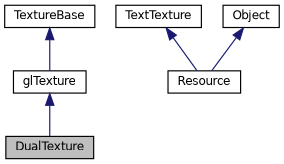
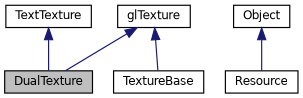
edge "Resource" -> "TextTexture": now "DualTexture" -> "TextTexture"
edge "glTexture" -> "TextureBase": reversed
